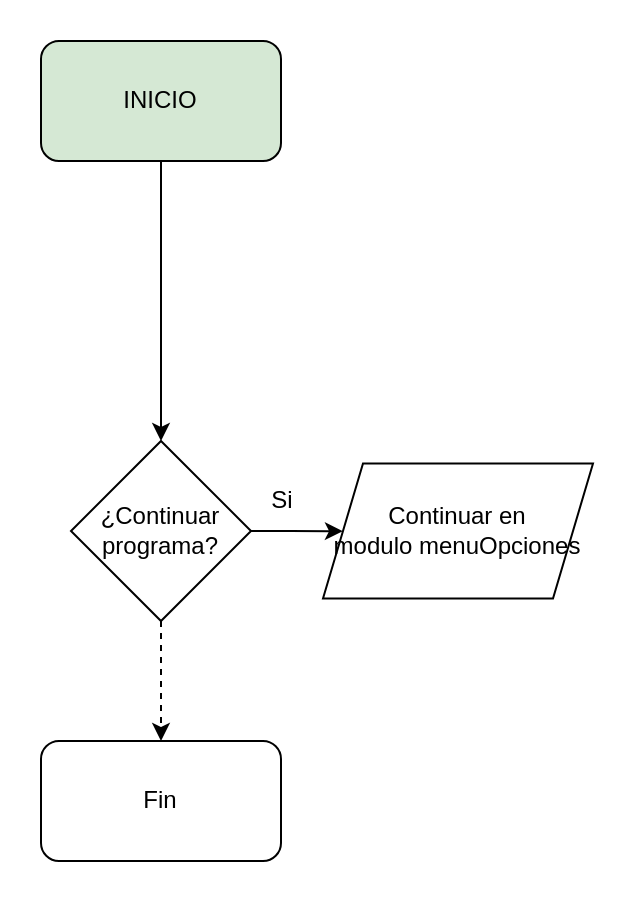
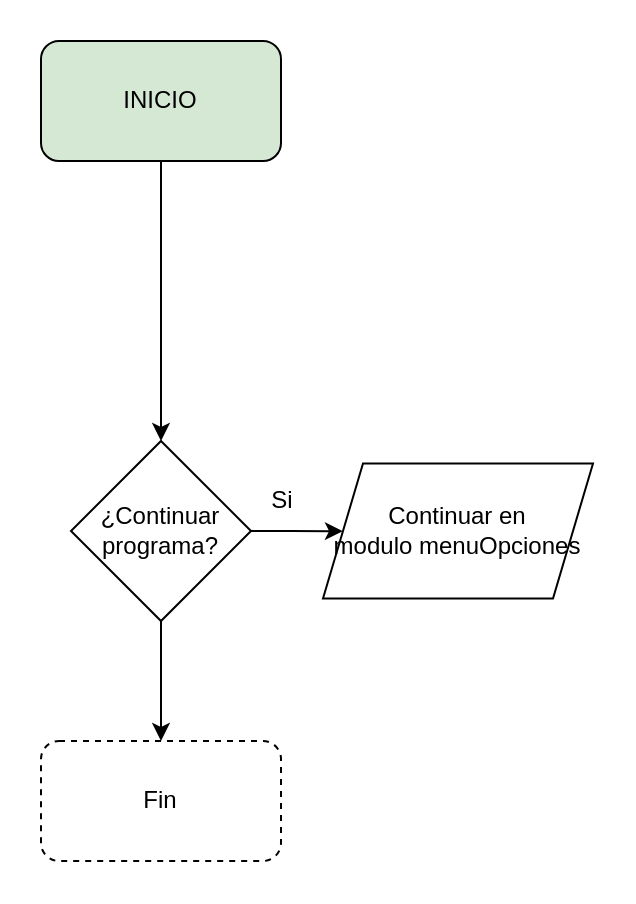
edge "¿Continuar programa?" -> "Fin": style dashed -> solid
node "Fin": style solid -> dashed
